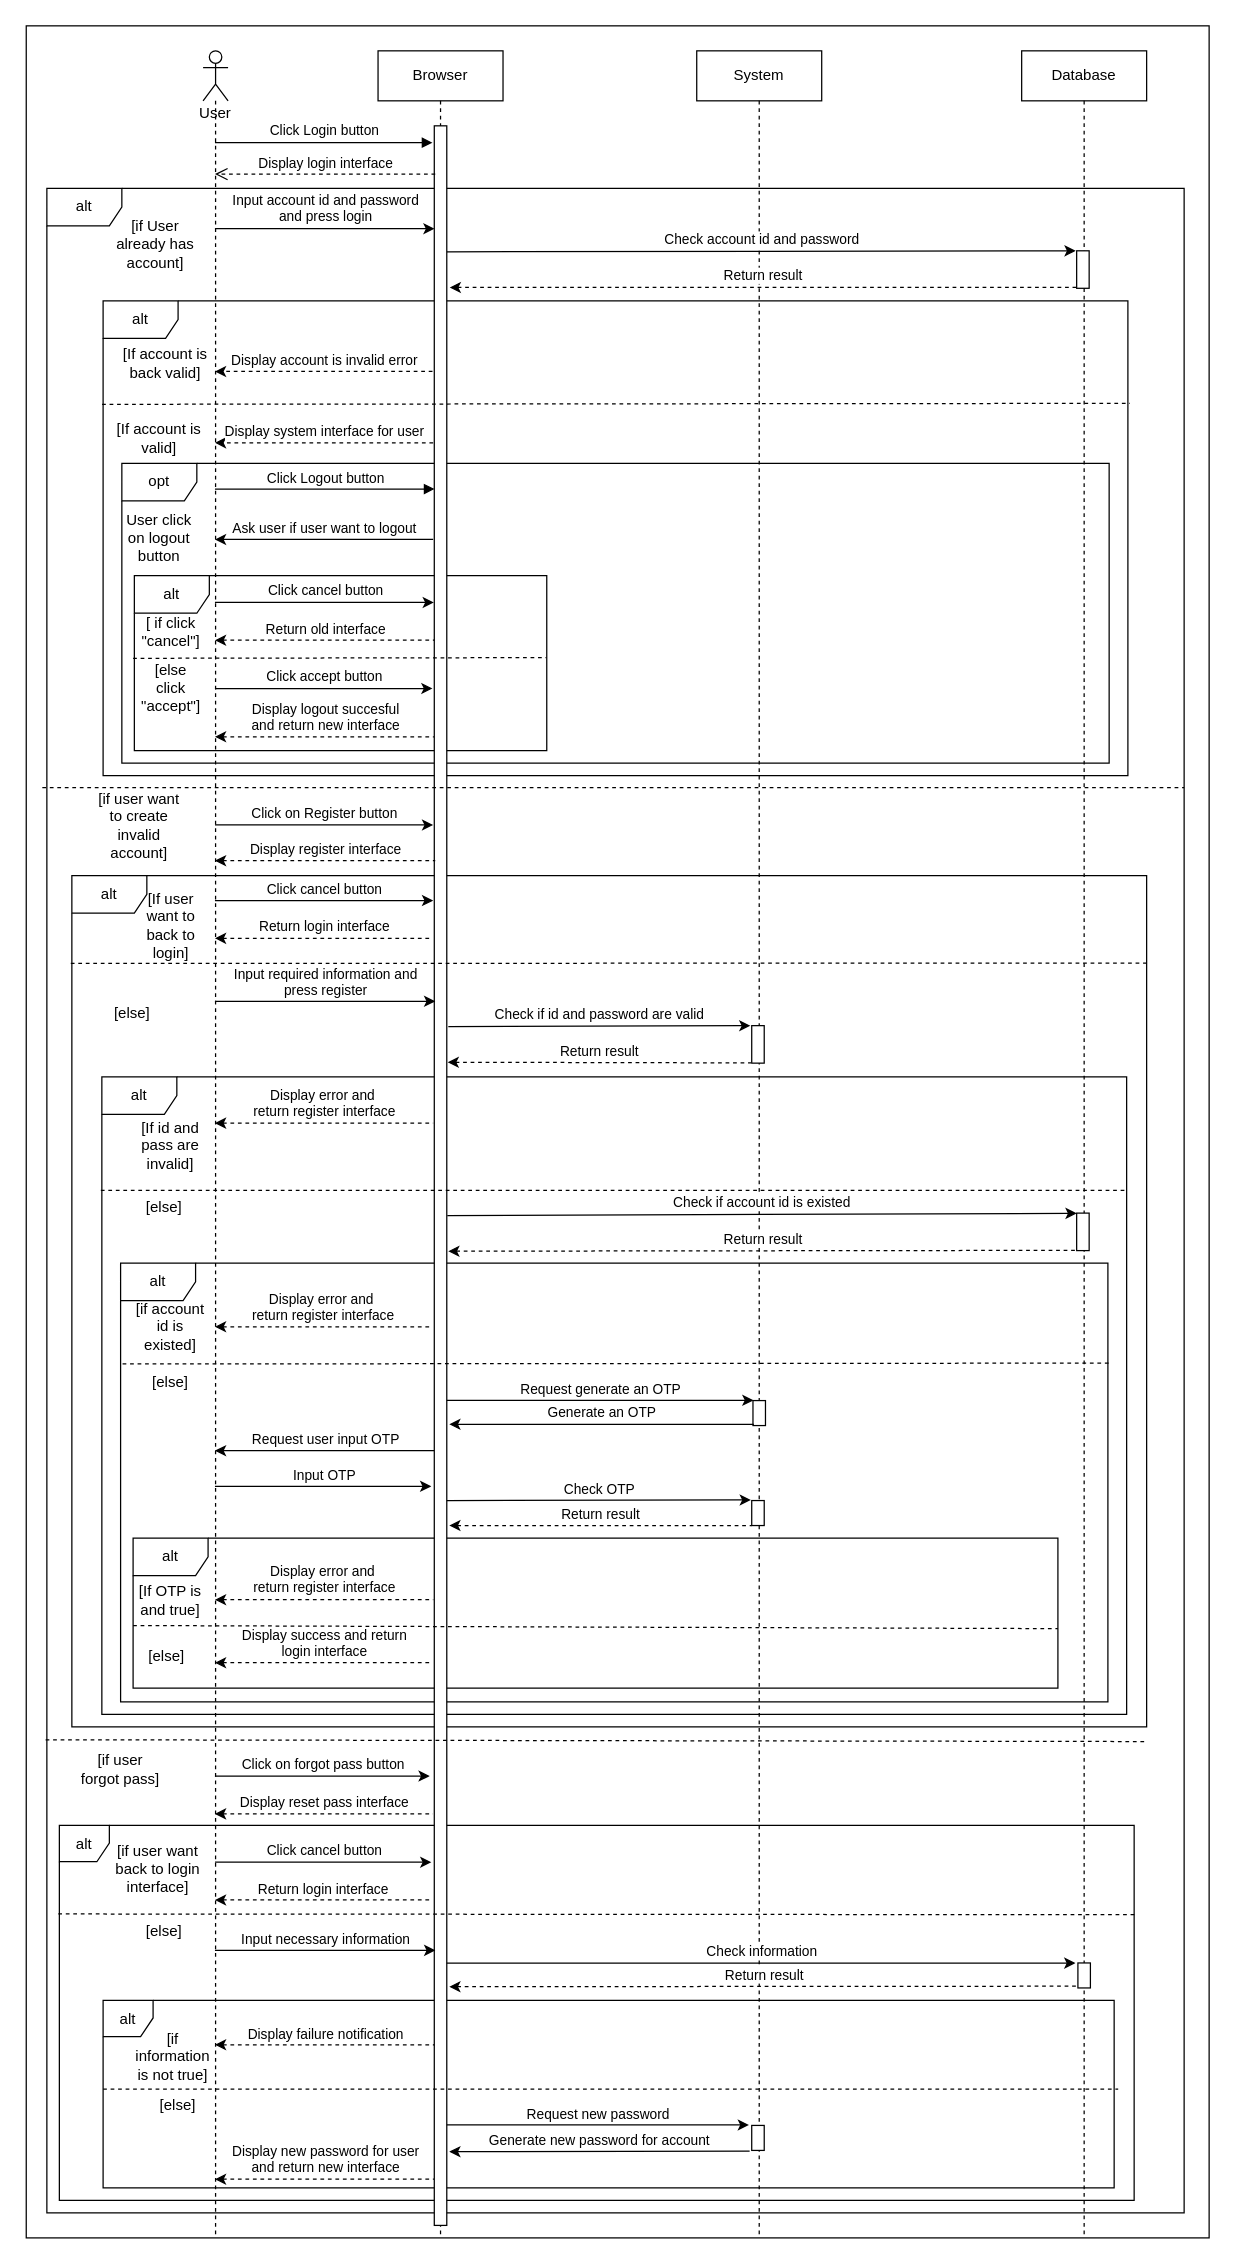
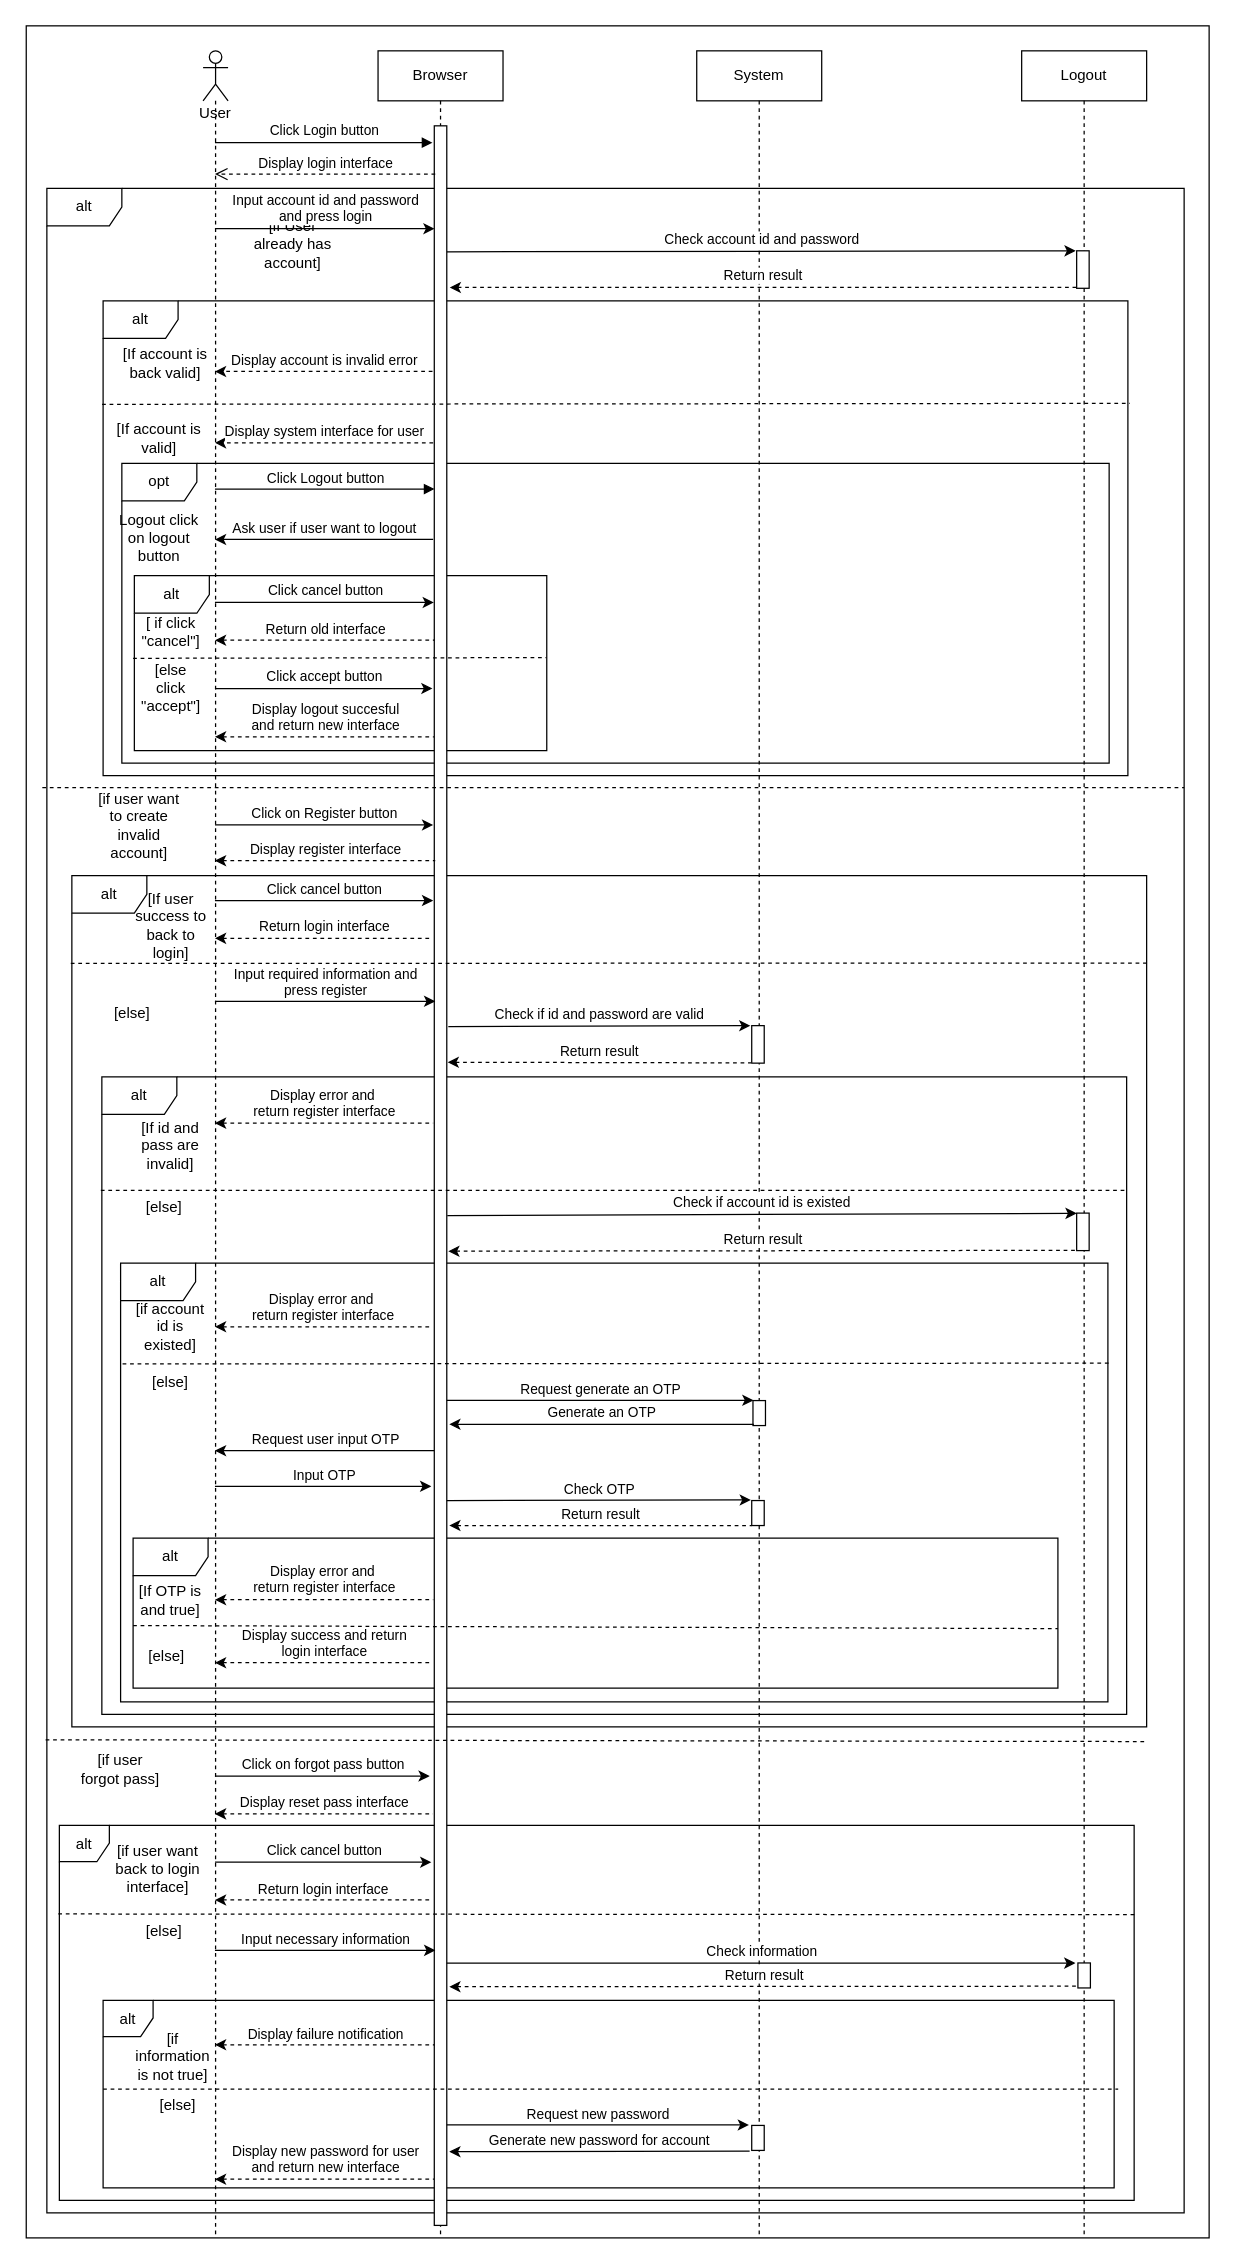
node "Database": label "Database" -> "Logout"
node "[if User already has account]": moved (156, 244) -> (293, 244)
node "User click on logout button": label "User click on logout button" -> "Logout click on logout button"
node "[If user want to back to login]": label "[If user want to back to login]" -> "[If user success to back to login]"
